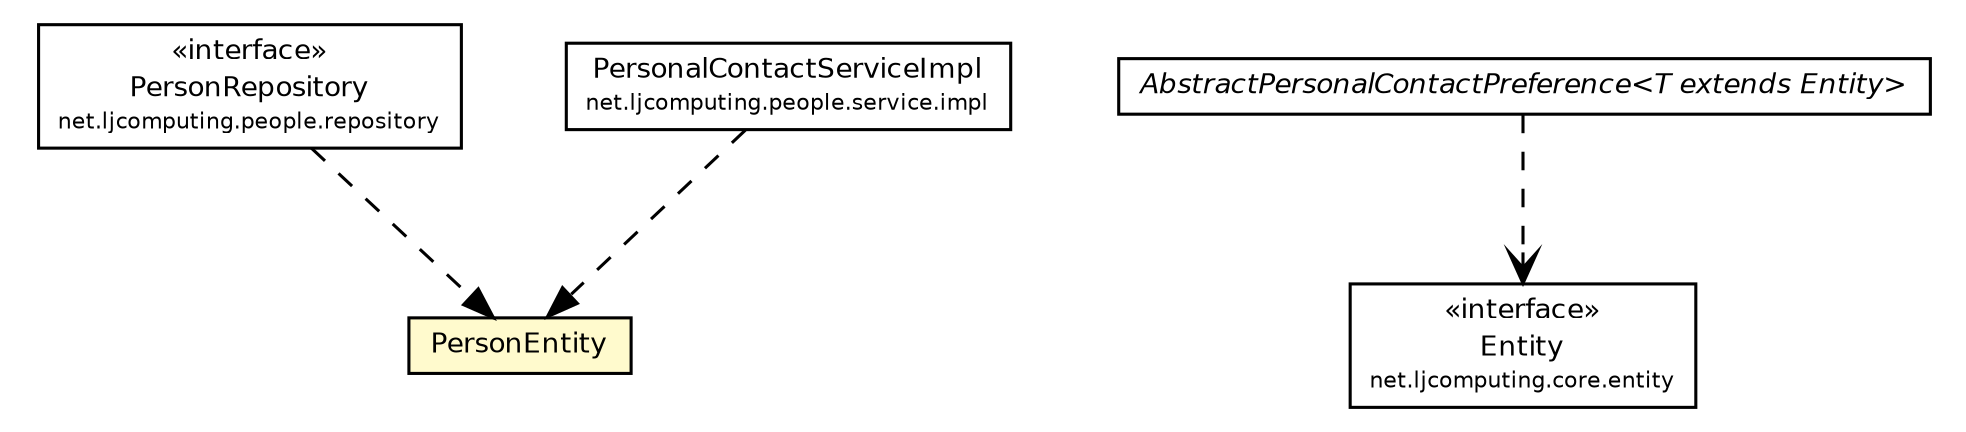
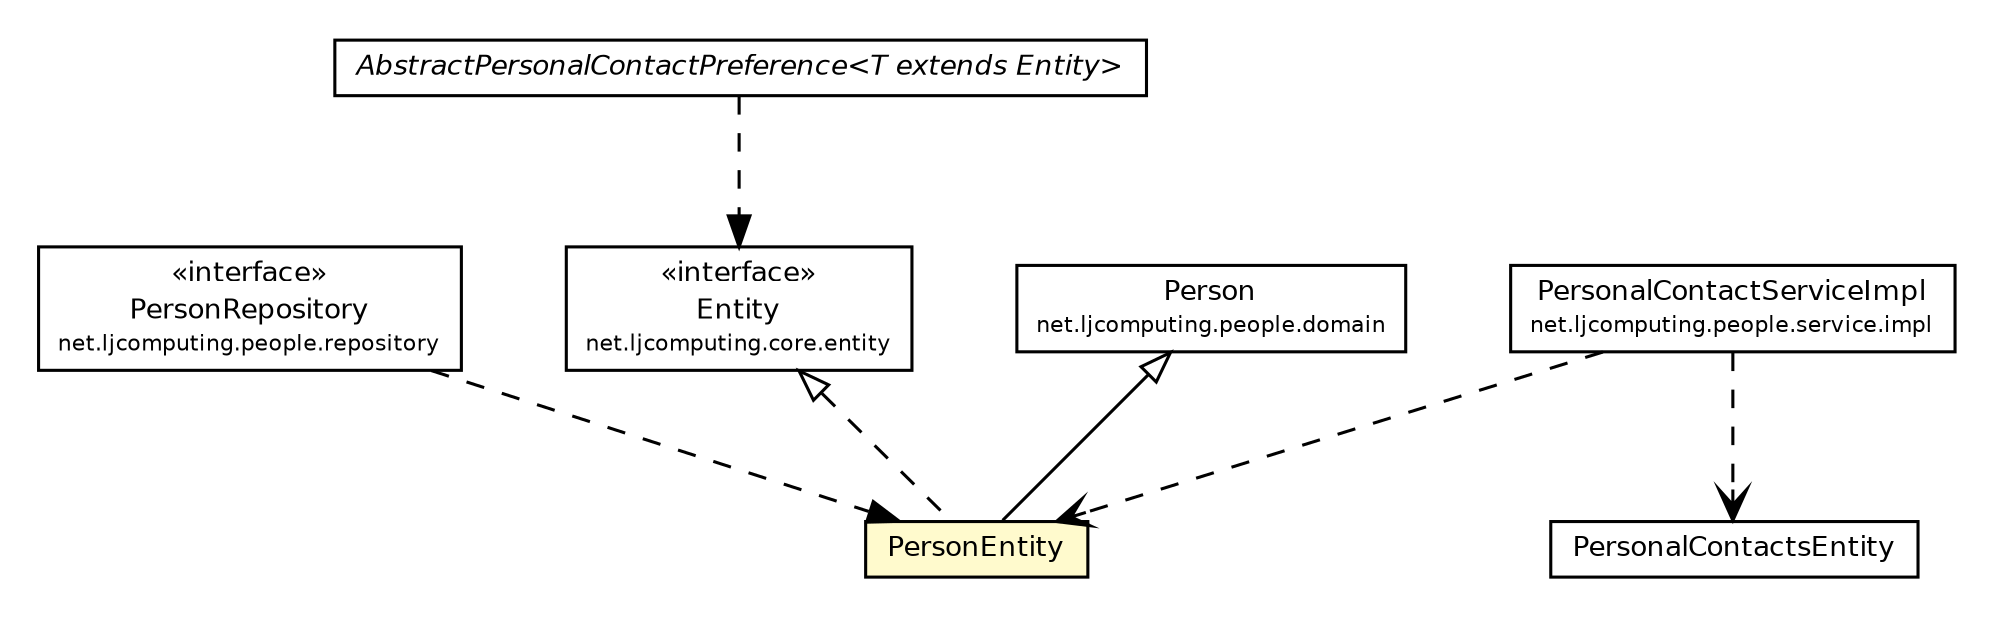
edge "AbstractPersonalContactPreference<T extends Entity>" -> "Entity": arrowhead open -> normal
edge "PersonalContactServiceImpl" -> "PersonEntity": arrowhead normal -> open
node "Person": added
edge "PersonEntity" -> "Entity": added
node "PersonalContactsEntity": added
